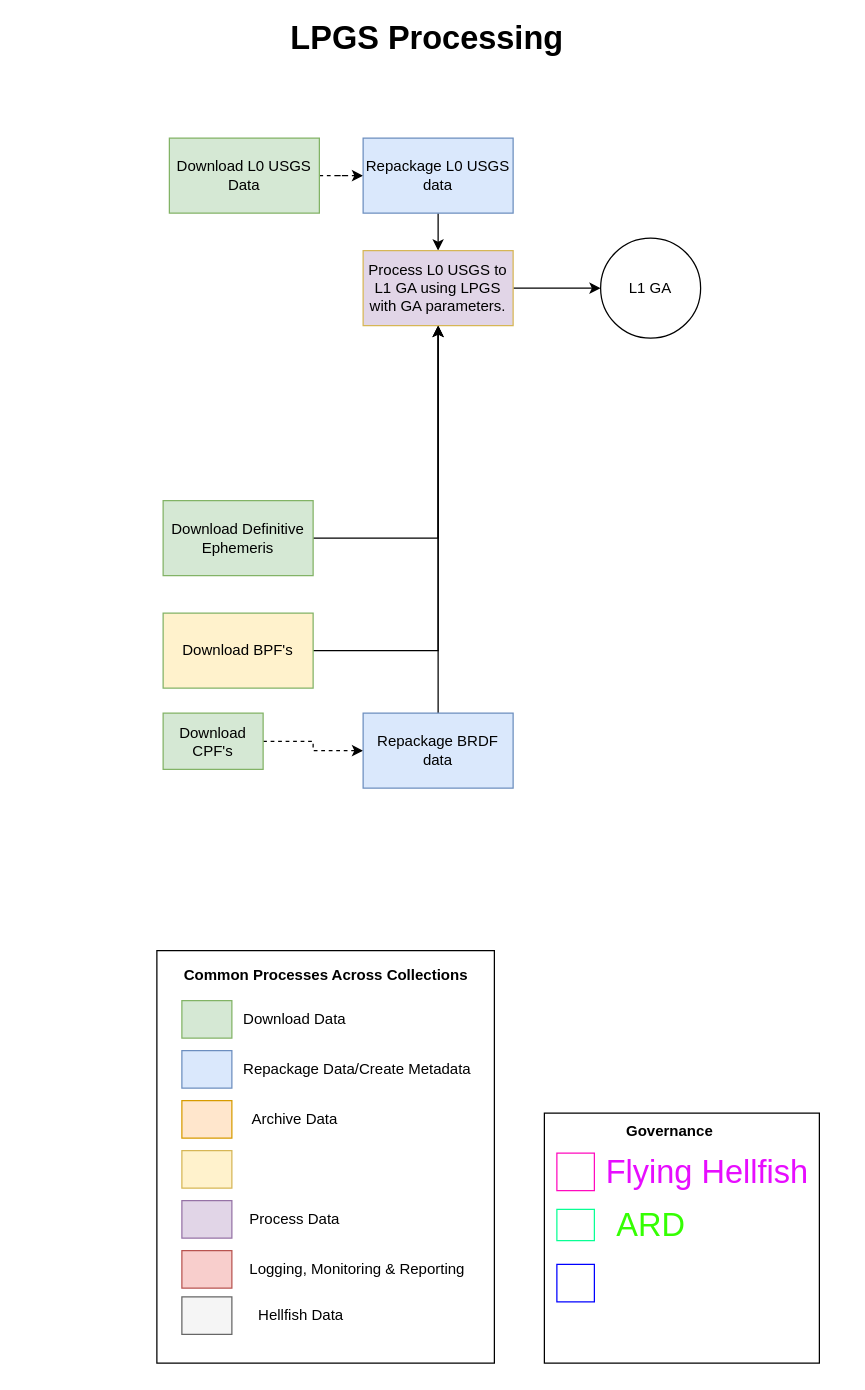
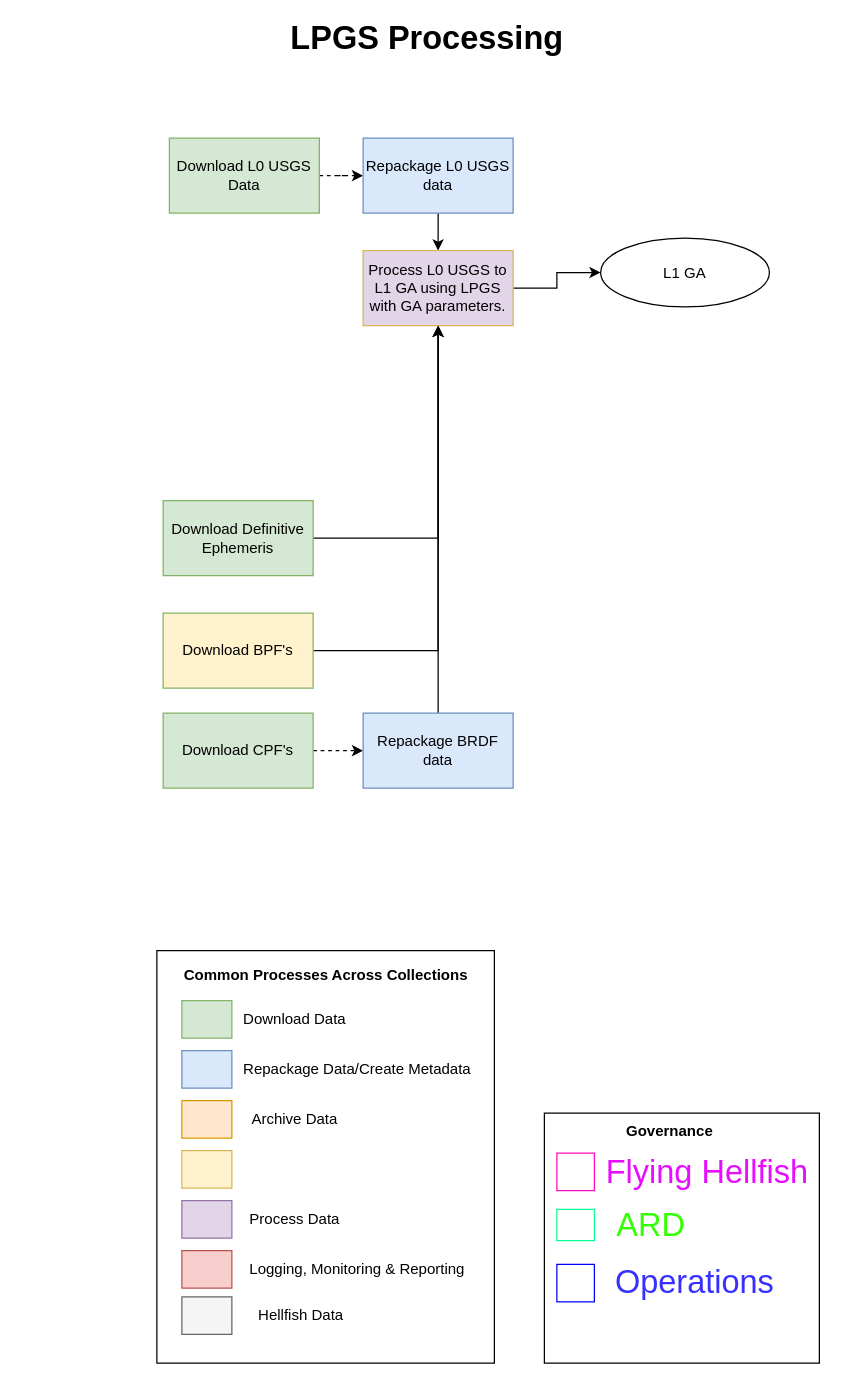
node "L1 GA": size 100x100 -> 169x69
node "Download CPF's": size 100x56 -> 150x75
node "Operations": added
